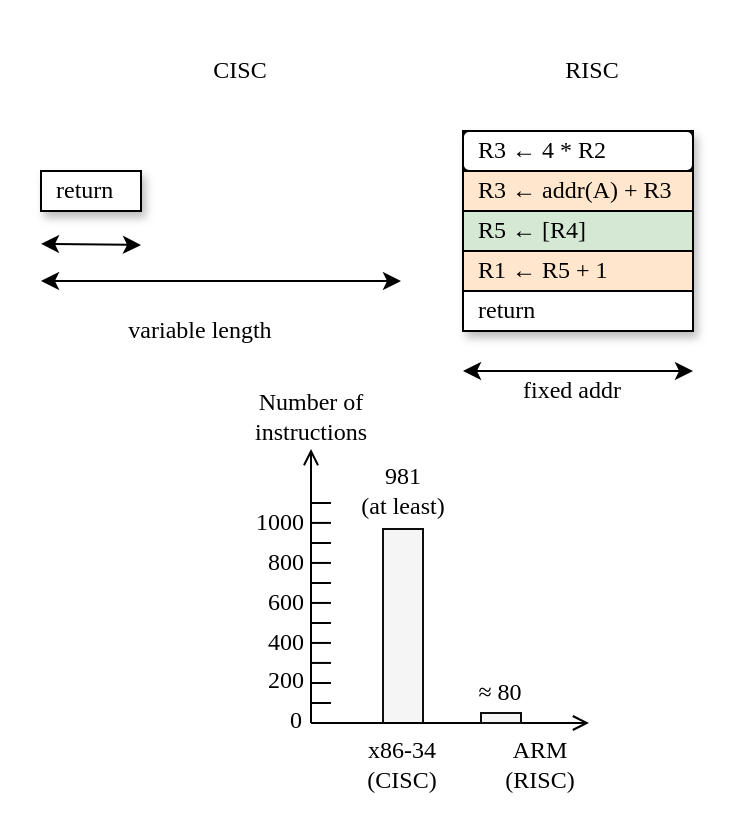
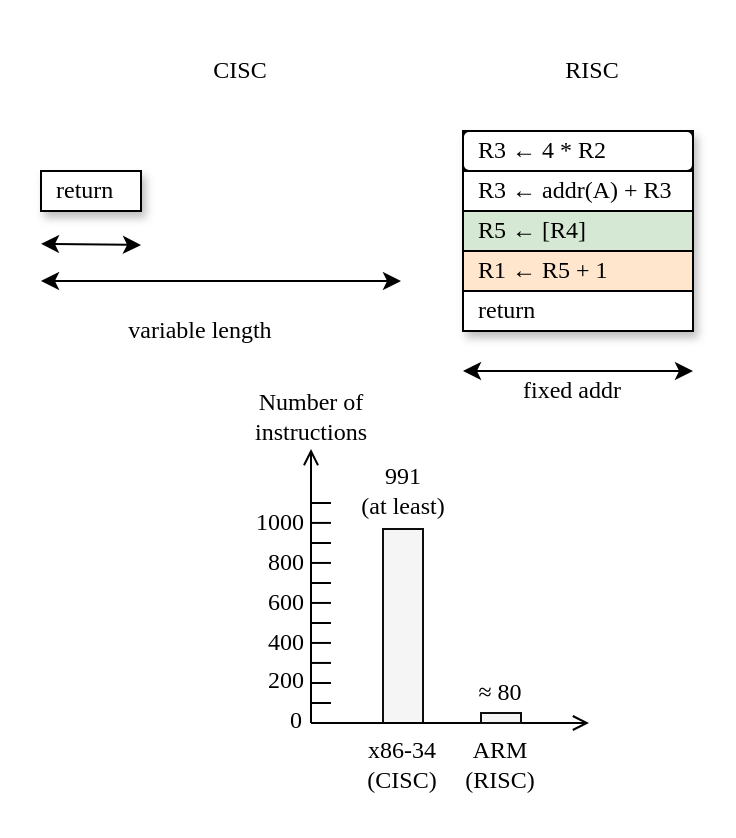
node "R3 ← addr(A) + R3": fillcolor #ffe6cc -> #ffffff
node "981 (at least)": label "981 (at least)" -> "991 (at least)"
node "ARM (RISC)": moved (541, 765) -> (501, 765)
